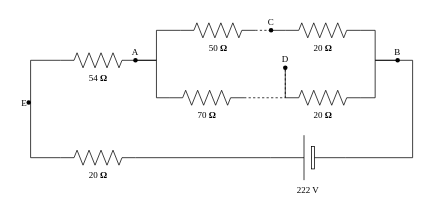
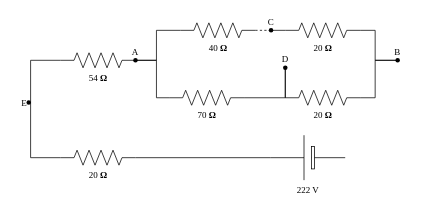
node "50 Ω": label "50 Ω" -> "40 Ω"
edge "D" -- "70 Ω": style dashed -> solid
edge "B" -- "222 V": removed
